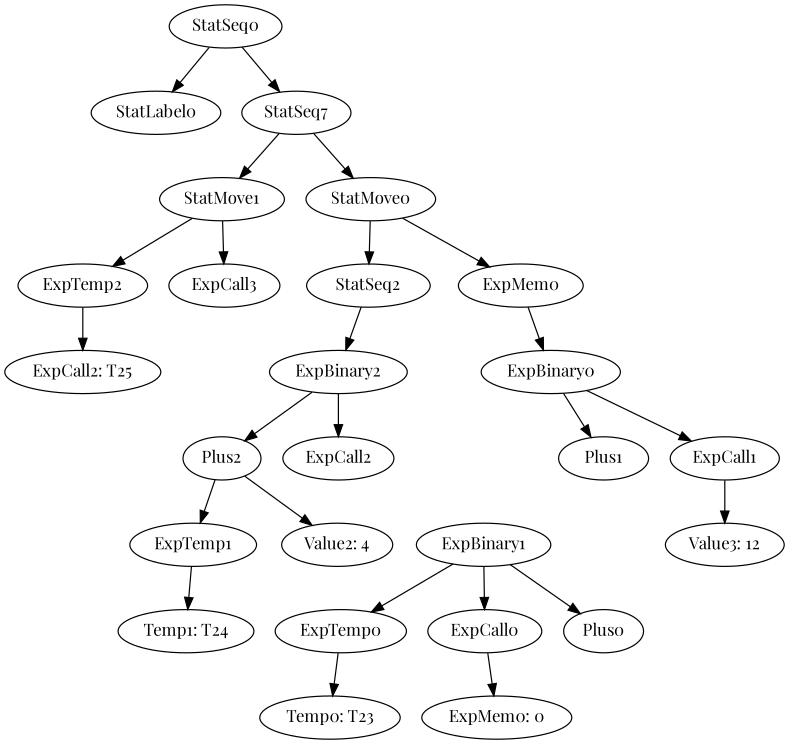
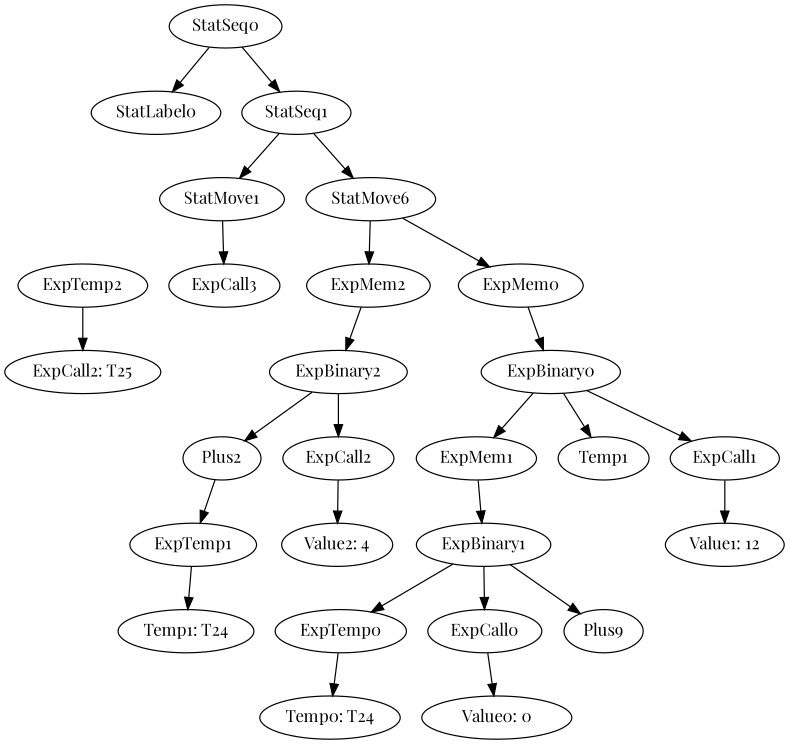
node "StatSeq7": label "StatSeq7" -> "StatSeq1"
node "StatMove0": label "StatMove0" -> "StatMove6"
edge "StatMove1" -> "ExpTemp2": removed
node "StatSeq2": label "StatSeq2" -> "ExpMem2"
node "ExpMem1": added
node "Plus1": label "Plus1" -> "Temp1"
edge "Plus2" -> "Value2: 4": now "ExpCall2" -> "Value2: 4"
node "Value3: 12": label "Value3: 12" -> "Value1: 12"
node "Plus0": label "Plus0" -> "Plus9"
node "Temp0: T23": label "Temp0: T23" -> "Temp0: T24"
node "ExpMem0: 0": label "ExpMem0: 0" -> "Value0: 0"
